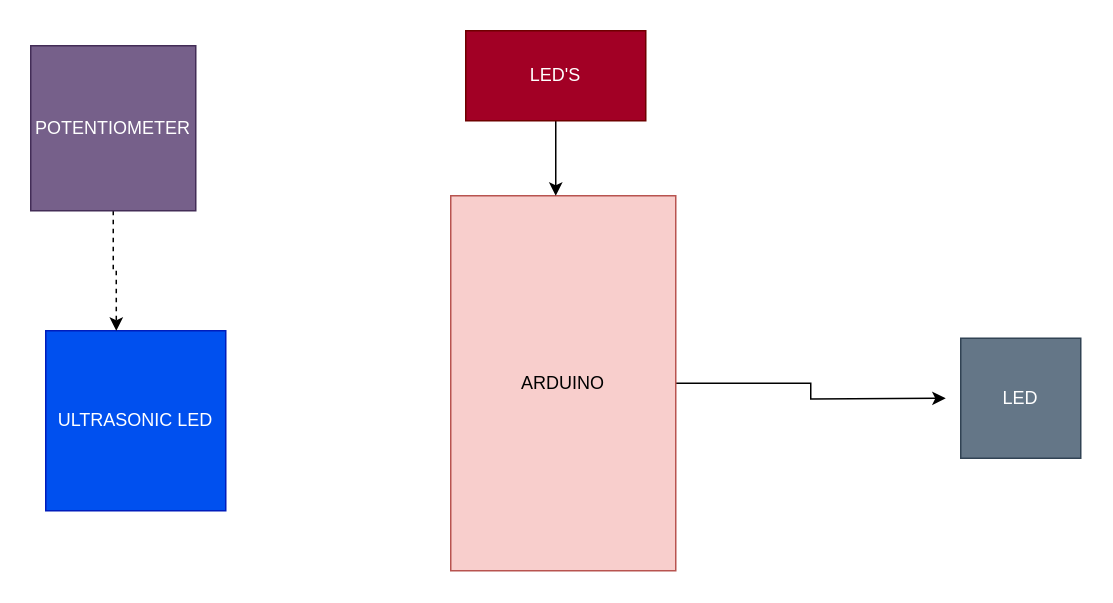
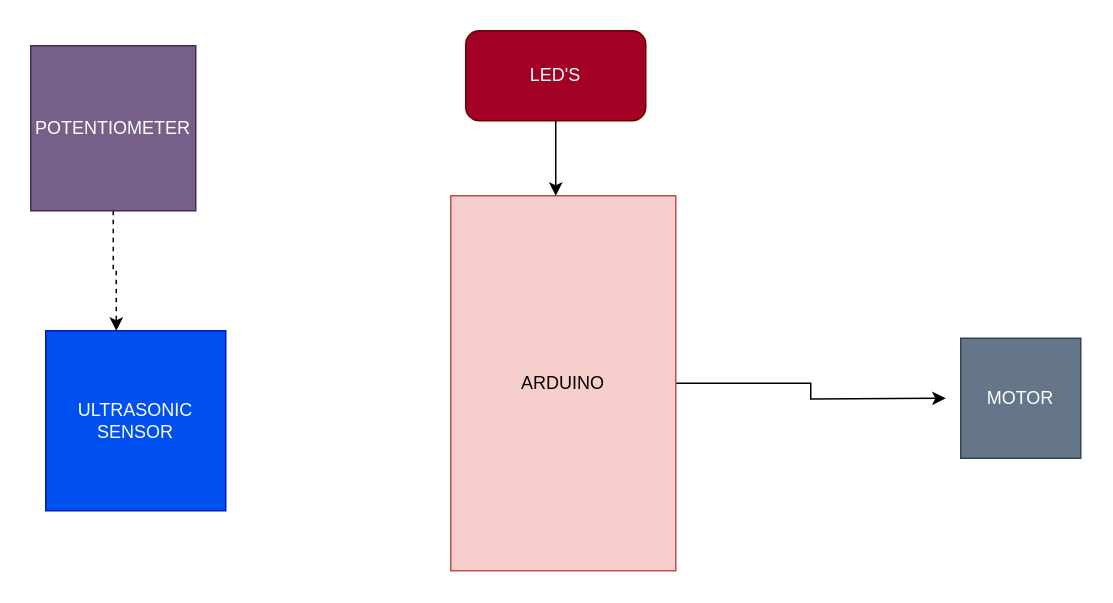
node "LED'S": shape rectangle -> rounded rectangle
node "LED": label "LED" -> "MOTOR"
node "ULTRASONIC LED": label "ULTRASONIC LED" -> "ULTRASONIC SENSOR"
